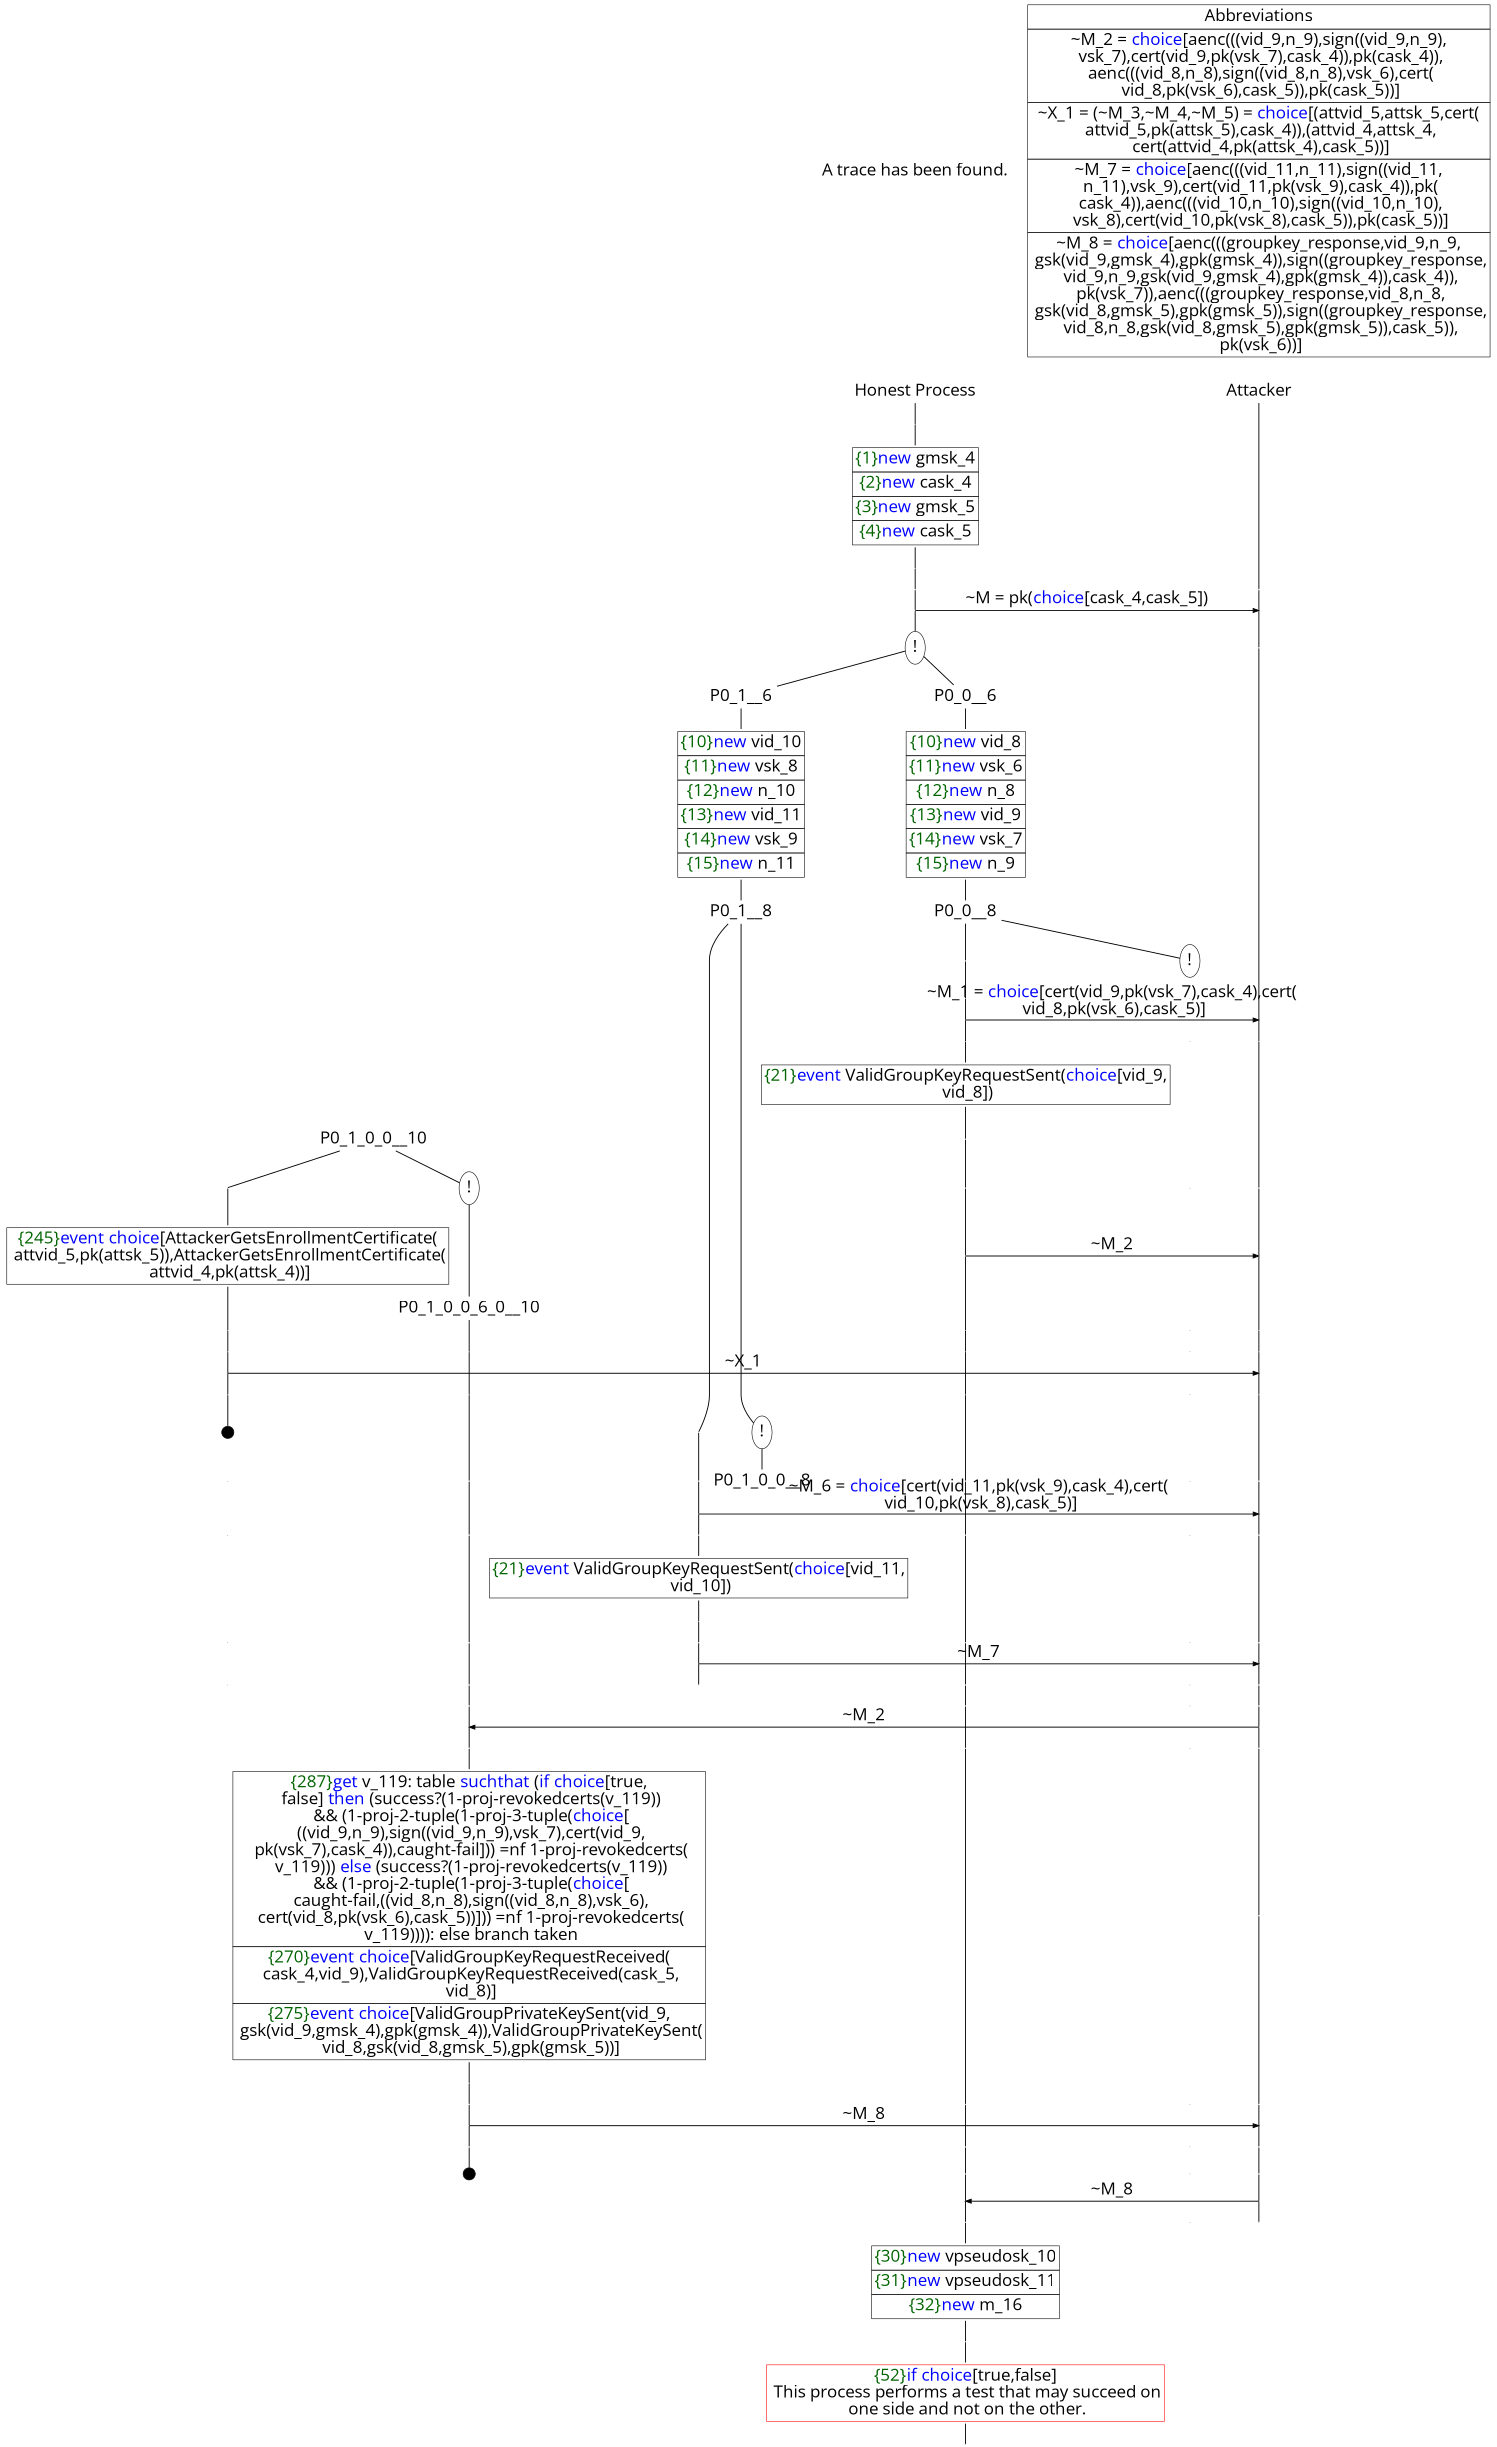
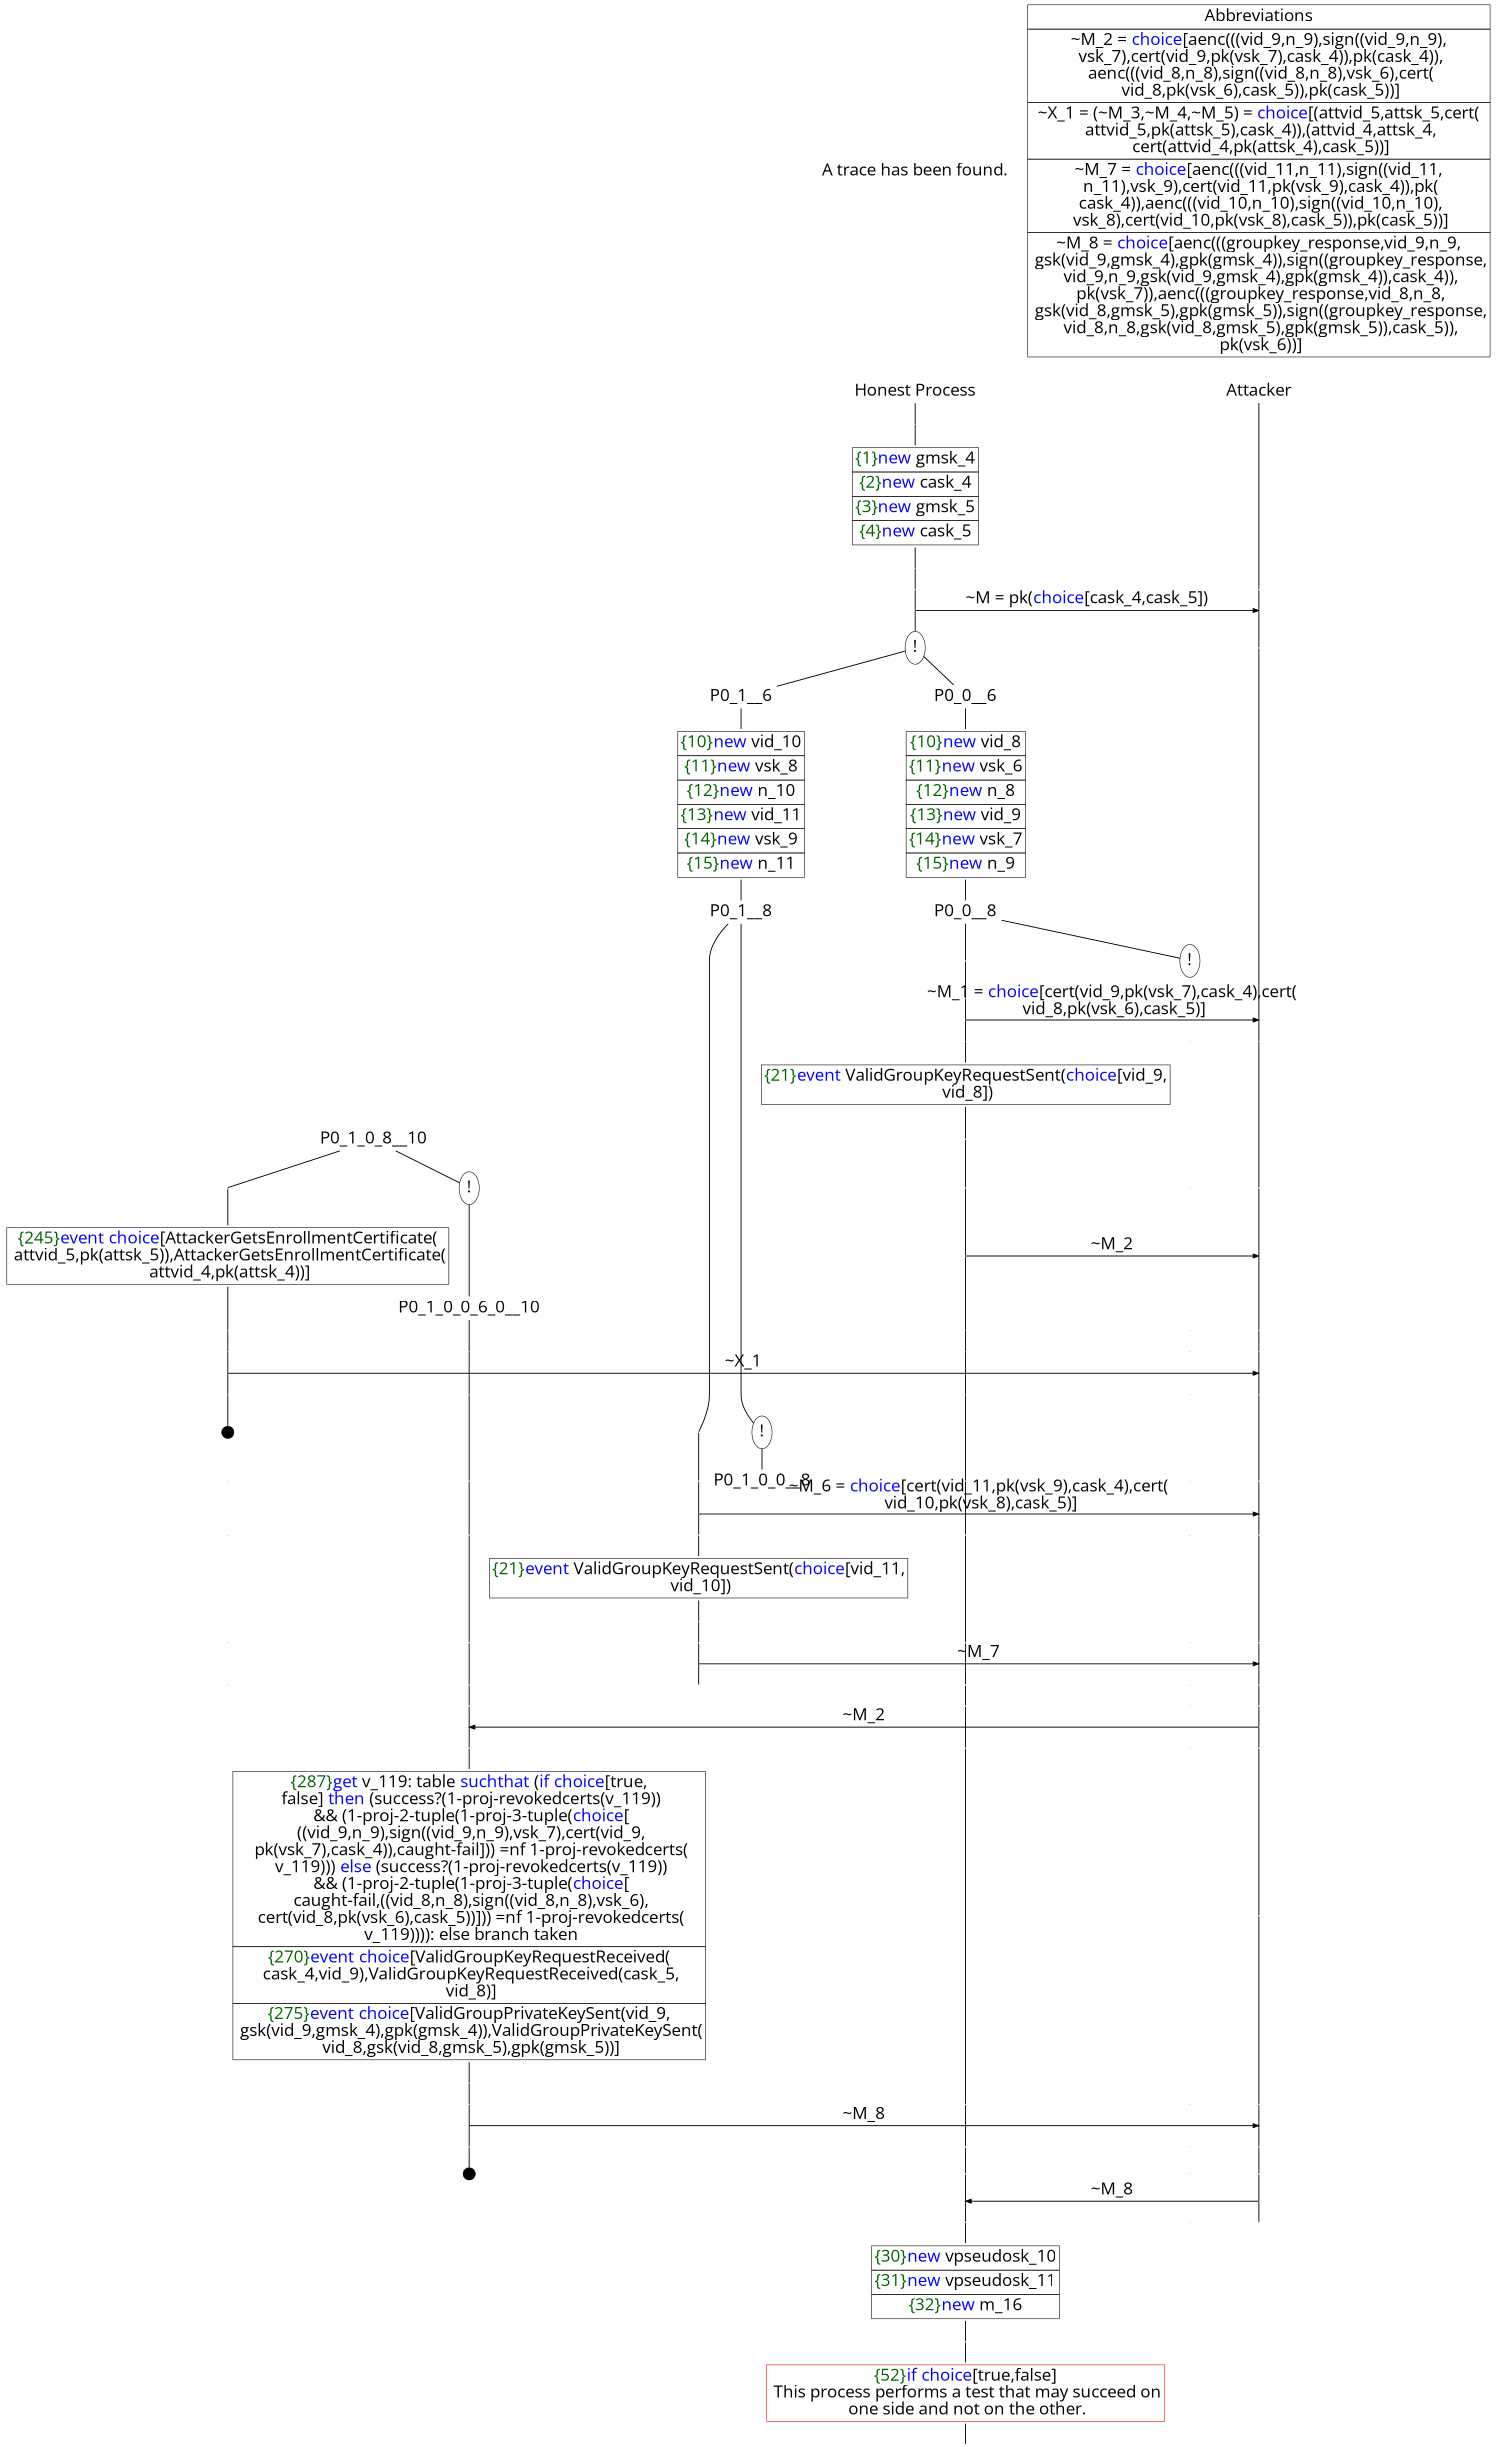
node "P0_1_0_0__10": label "P0_1_0_0__10" -> "P0_1_0_8__10"
